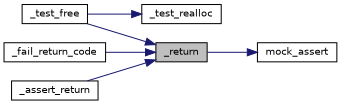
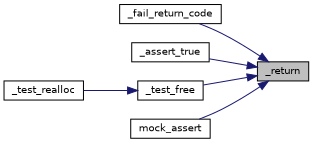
edge "_test_free" -> "_test_realloc": reversed
edge "_return" -> "mock_assert": reversed
node "_assert_return": label "_assert_return" -> "_assert_true"
